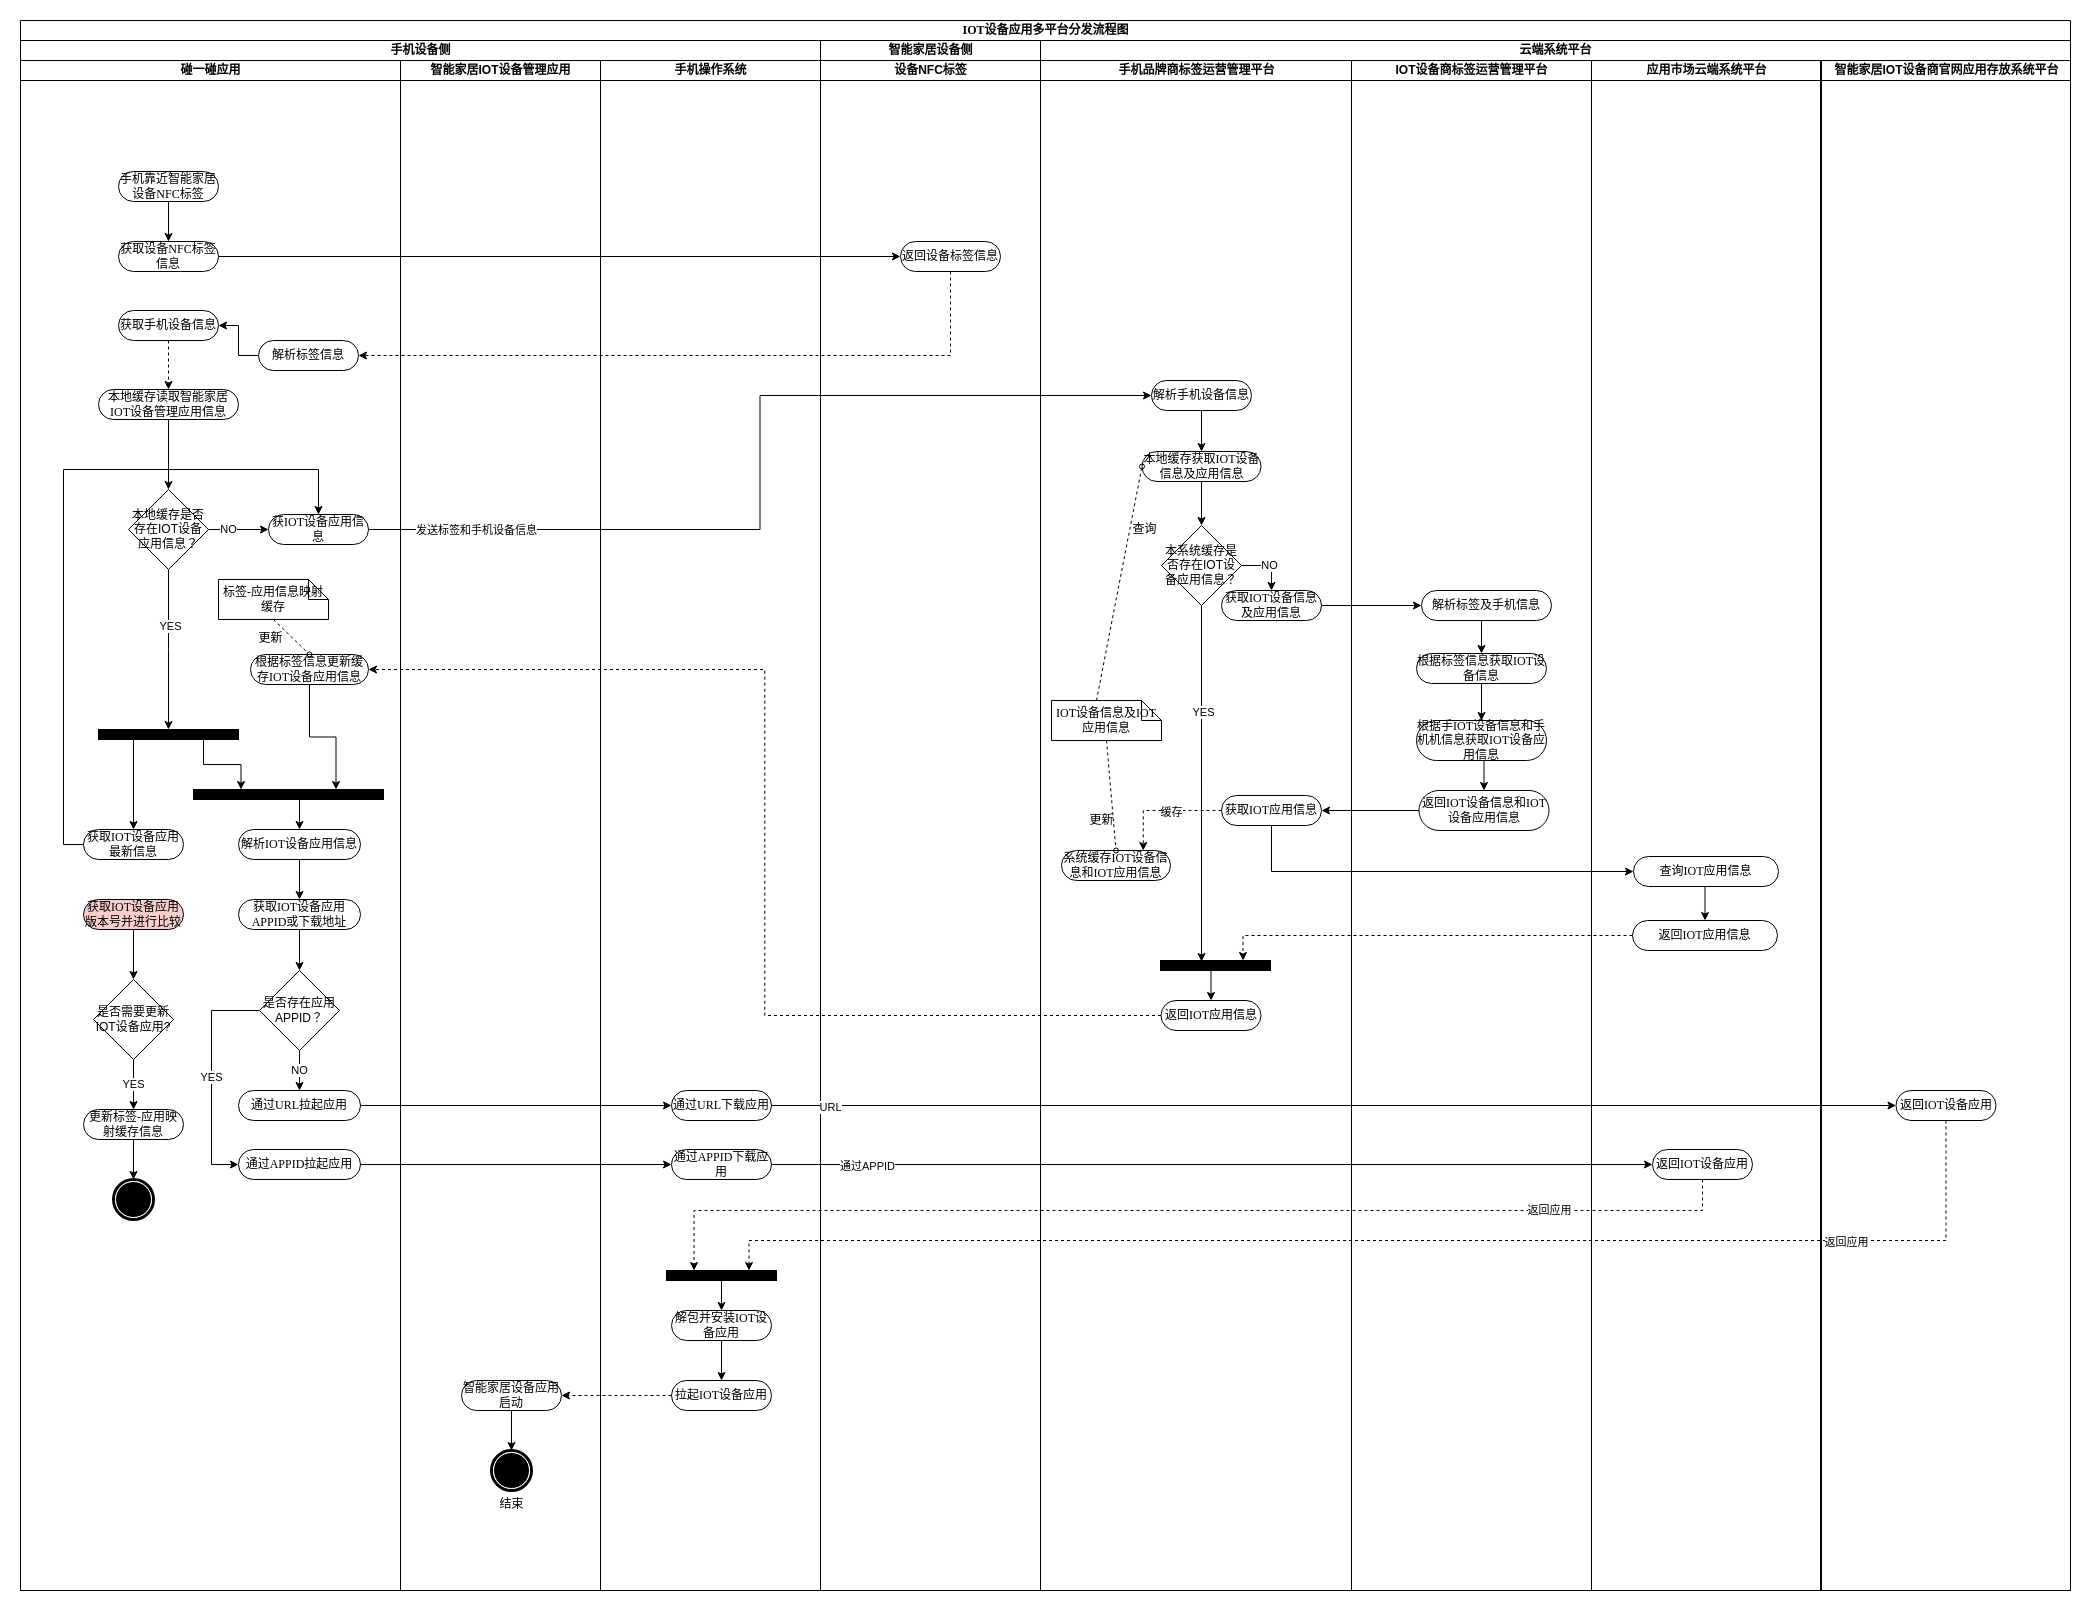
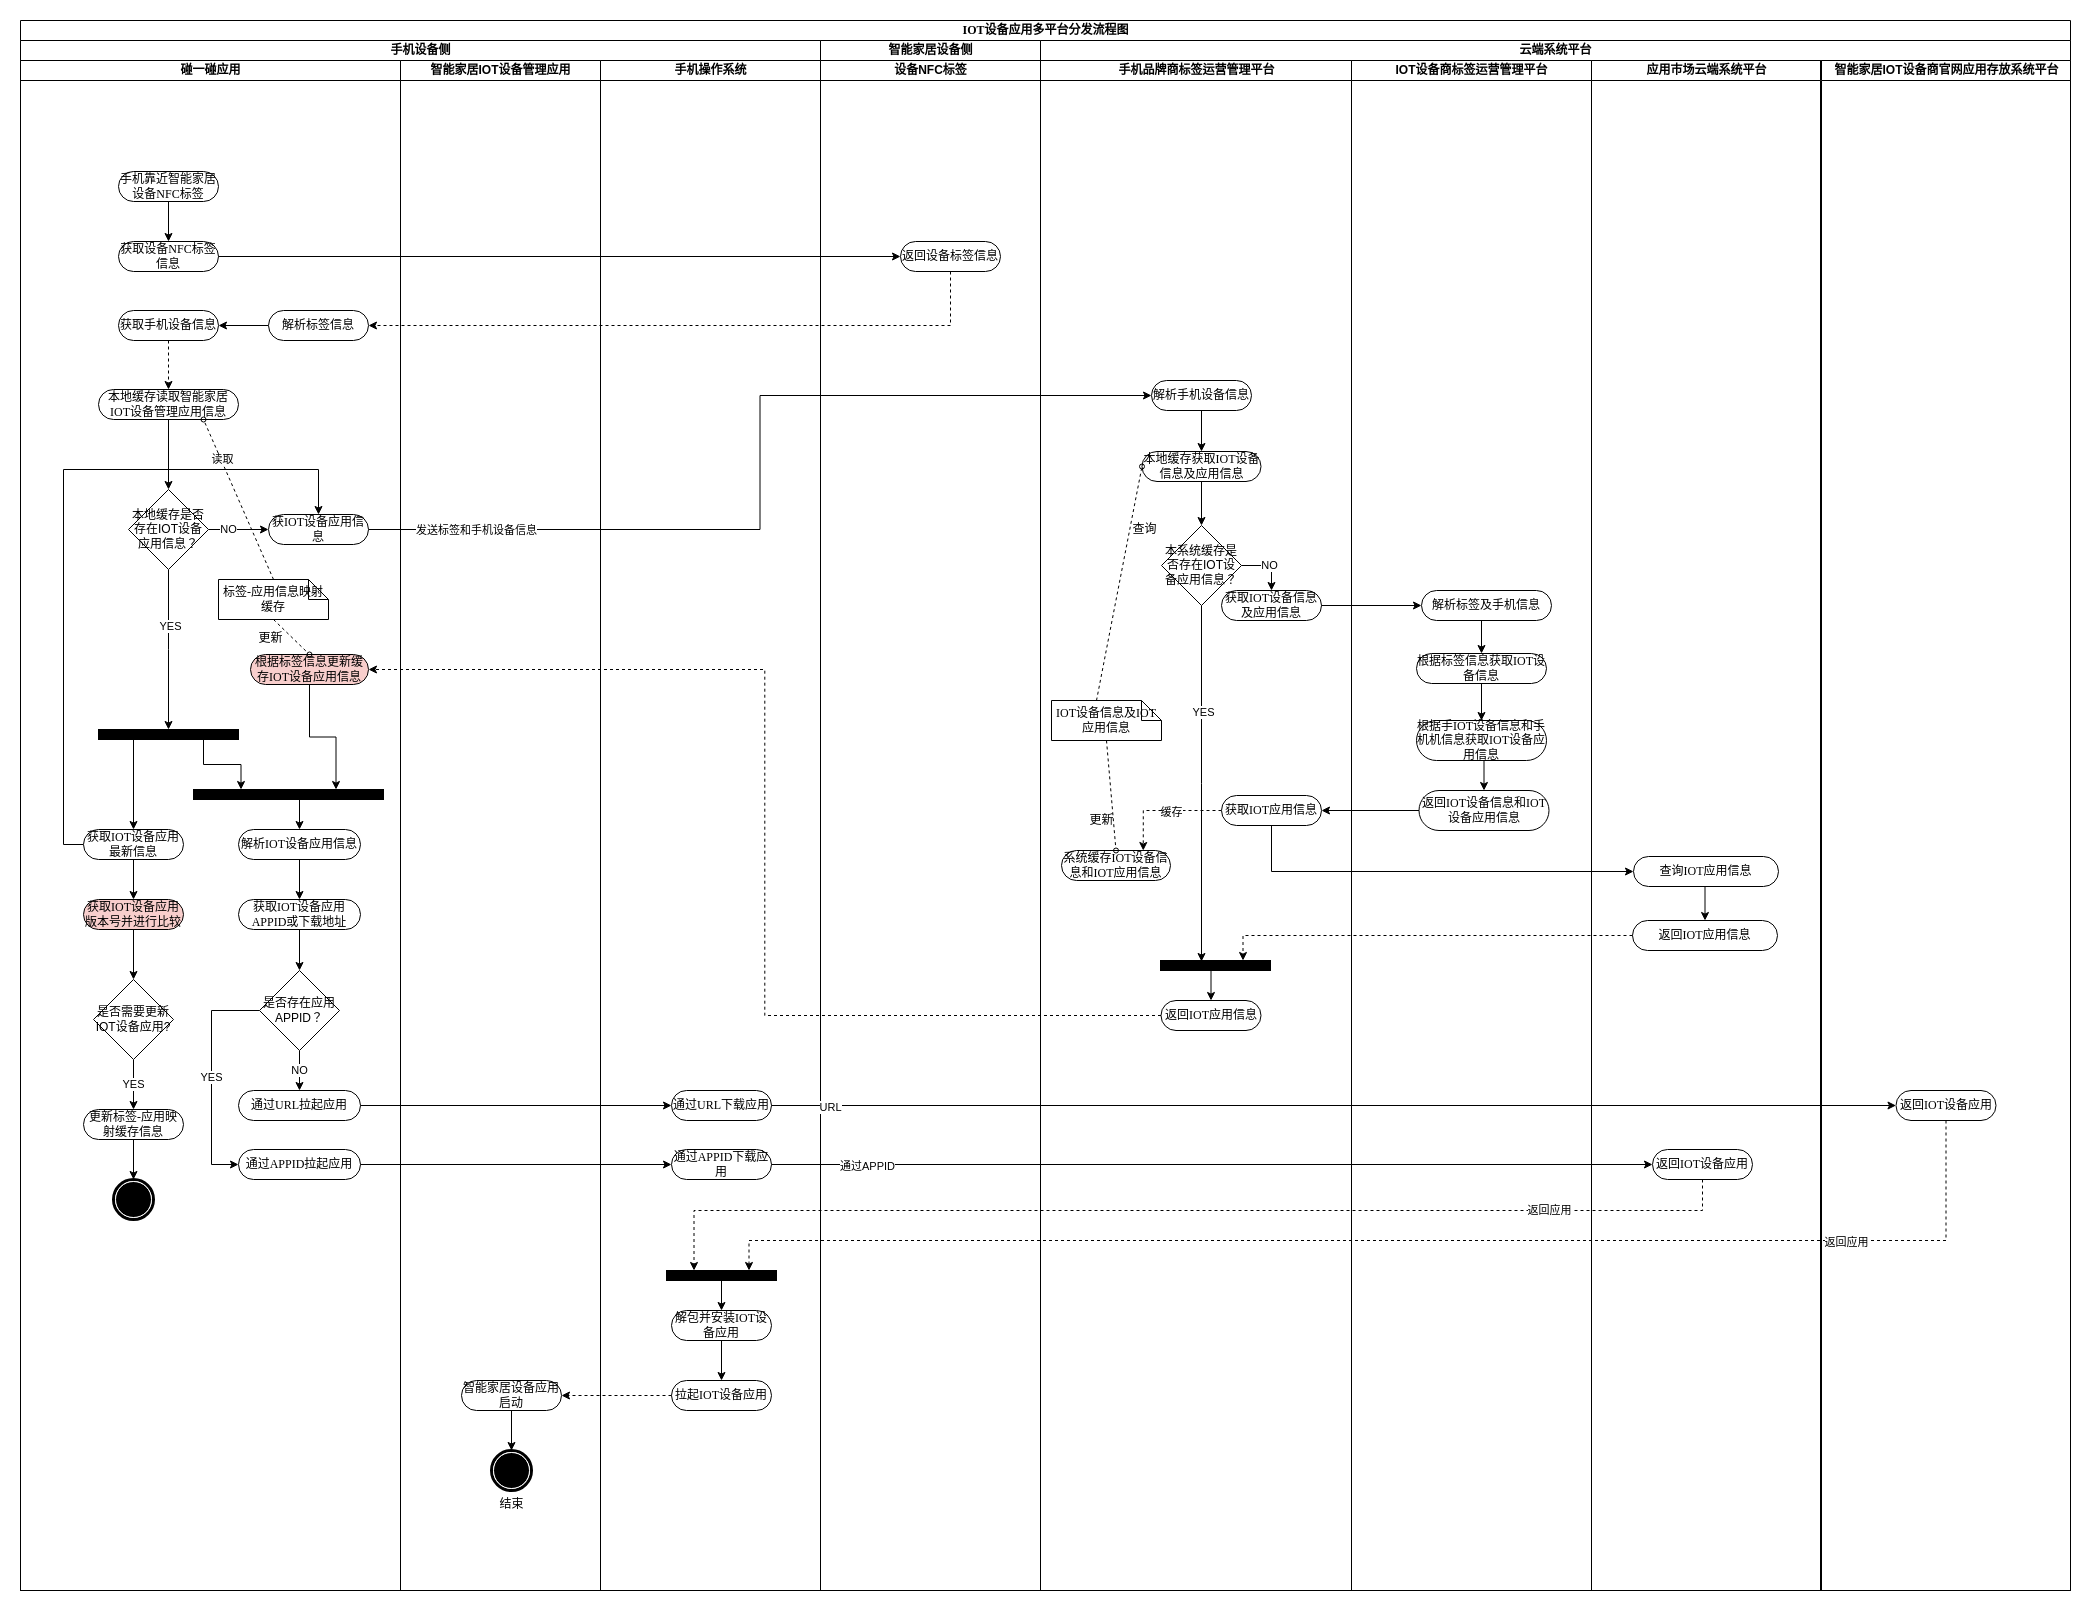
node "解析标签信息": moved (309, 356) -> (319, 326)
edge "标签-应用信息映射缓存" -> "本地缓存读取智能家居IOT设备管理应用信息": added, label "读取"
node "根据标签信息更新缓存IOT设备应用信息": fillcolor #ffffff -> #f8cecc
edge "获取IOT设备应用最新信息" -> "获取IOT设备应用版本号并进行比较": added
